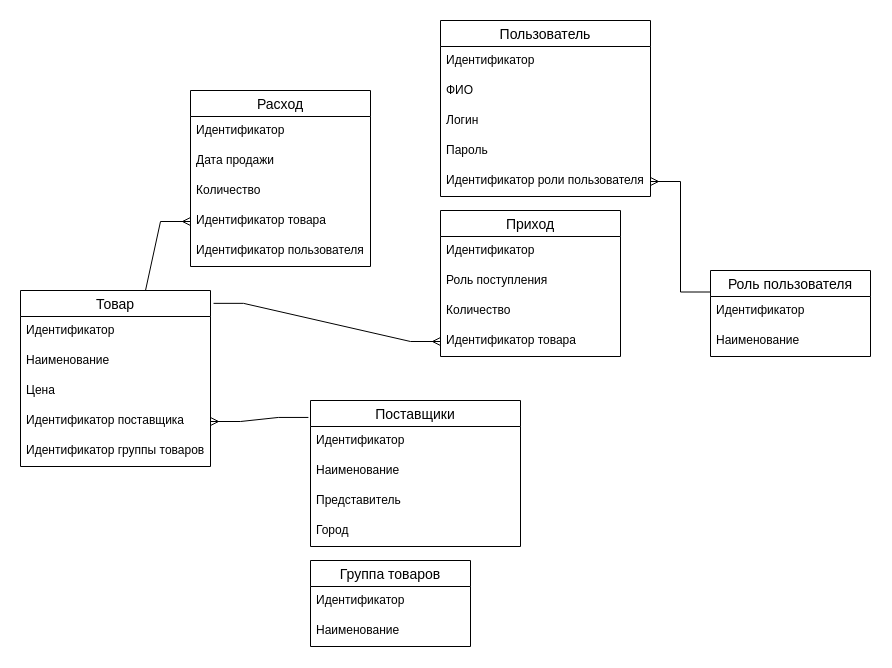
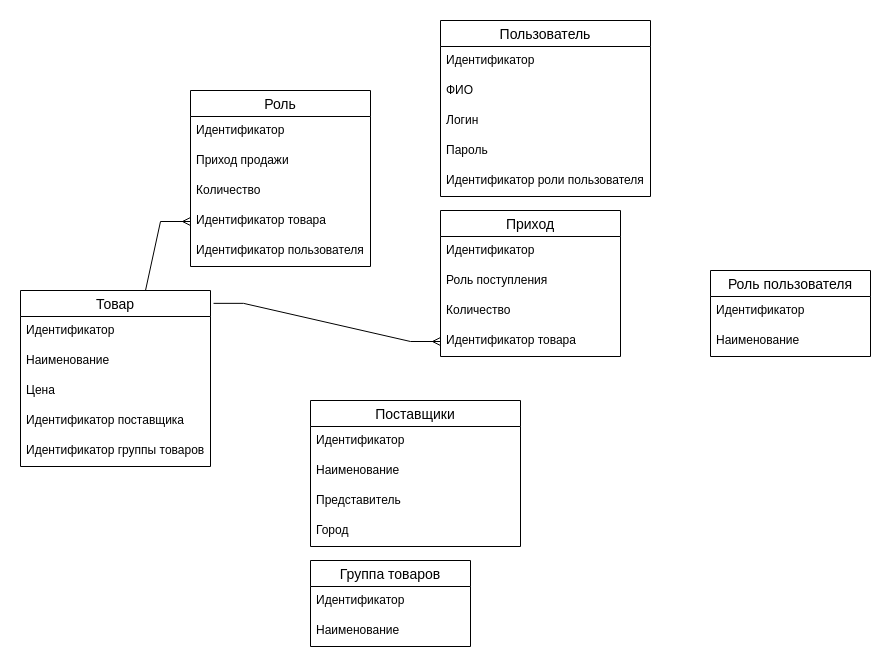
node "Расход": label "Расход" -> "Роль"
node "Дата продажи": label "Дата продажи" -> "Приход продажи"
edge "Роль пользователя" -> "Идентификатор роли пользователя": removed
edge "Поставщики" -> "Идентификатор поставщика": removed
